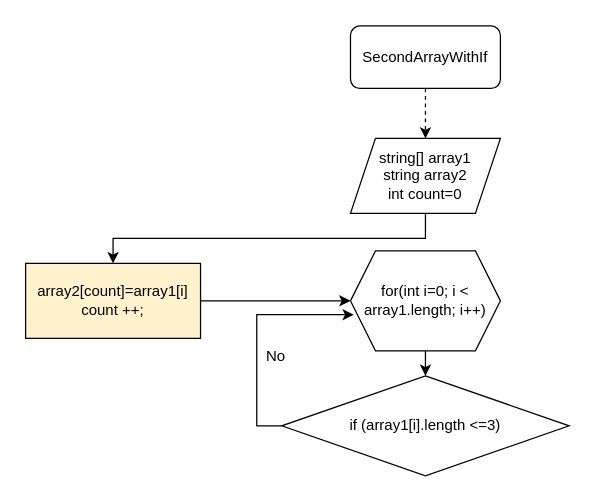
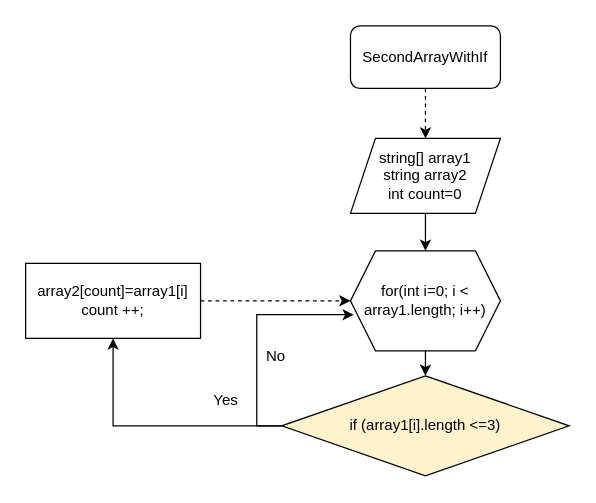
edge "string[] array1 string array2 int count=0" -> "array2[count]=array1[i] count ++;": now "string[] array1 string array2 int count=0" -> "for(int i=0; i < array1.length; i++)"
node "array2[count]=array1[i] count ++;": fillcolor #fff2cc -> #ffffff
edge "array2[count]=array1[i] count ++;" -> "for(int i=0; i < array1.length; i++)": style solid -> dashed
node "Yes": added
edge "if (array1[i].length <=3)" -> "array2[count]=array1[i] count ++;": added
node "if (array1[i].length <=3)": fillcolor #ffffff -> #fff2cc
